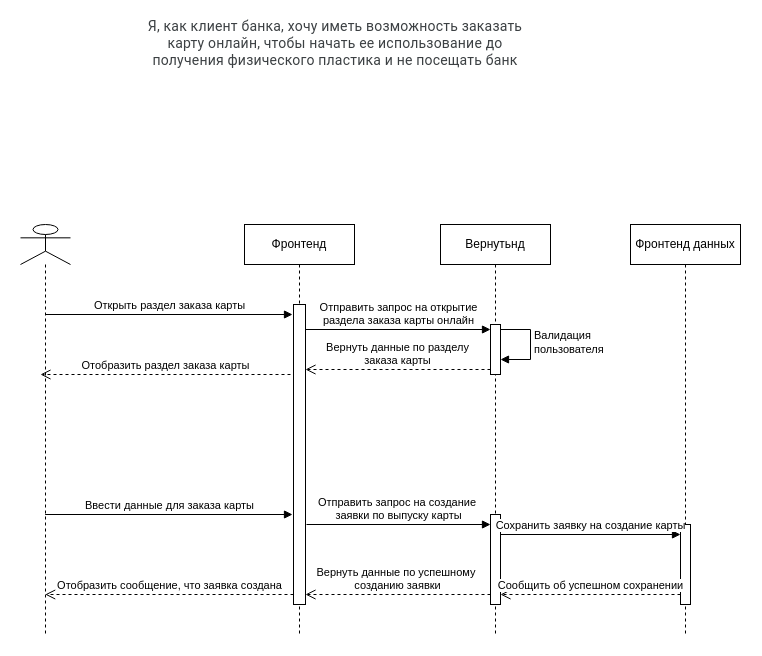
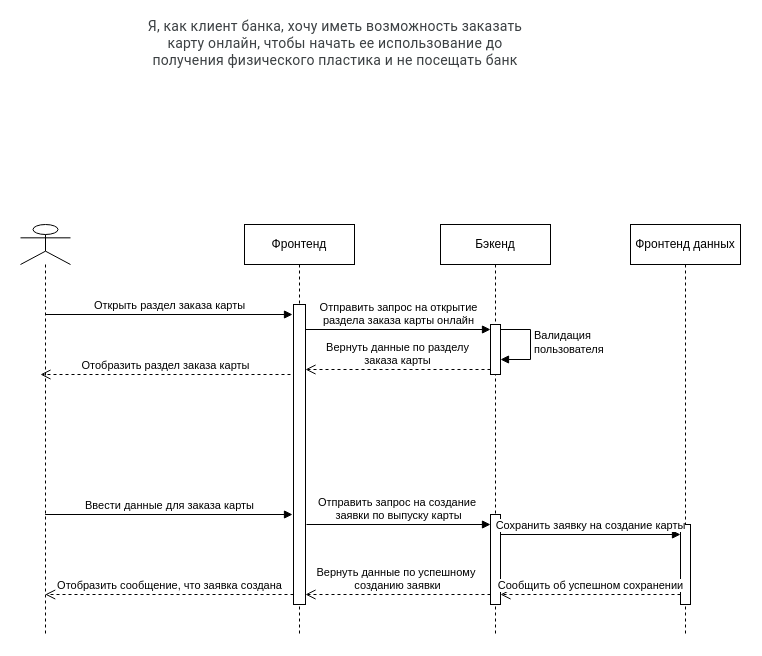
node "Вернутьнд": label "Вернутьнд" -> "Бэкенд"
